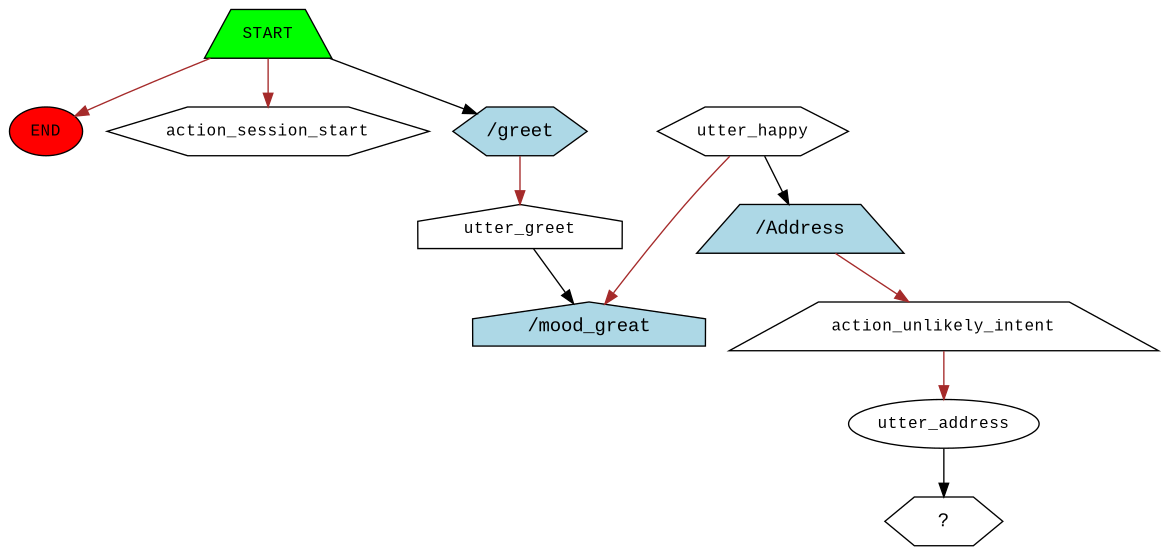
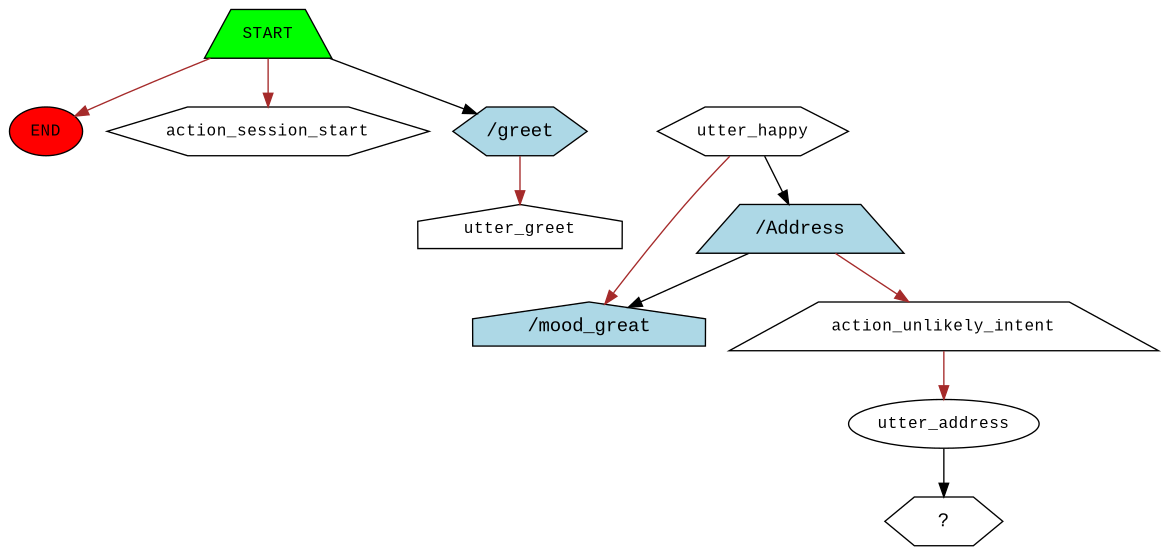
edge "utter_greet" -> "/mood_great": now "/Address" -> "/mood_great"
